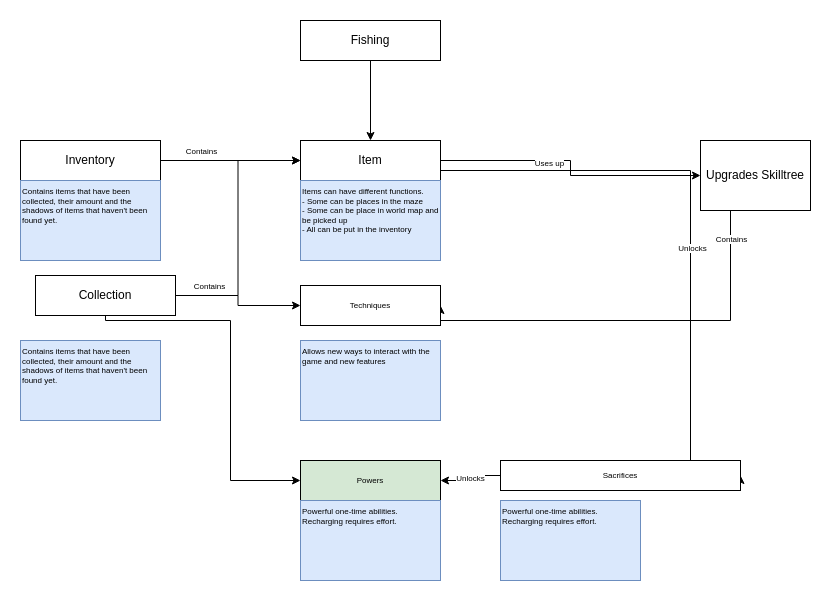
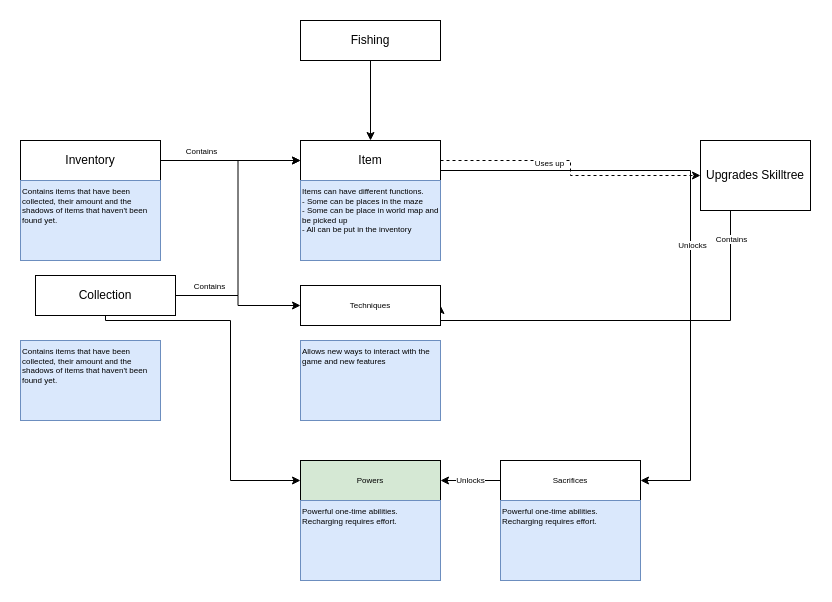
edge "Item" -> "Upgrades Skilltree": style solid -> dashed
node "Sacrifices": size 240x30 -> 140x40
